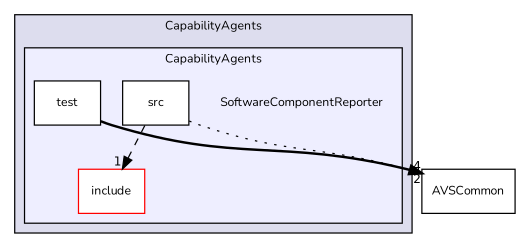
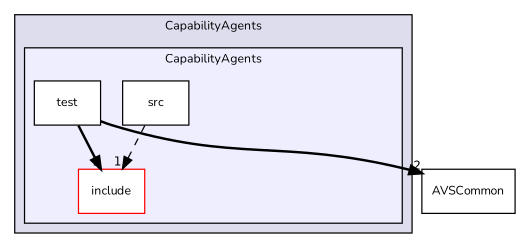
node "SoftwareComponentReporter": removed
edge "test" -> "include": added
edge "src" -> "AVSCommon": removed
